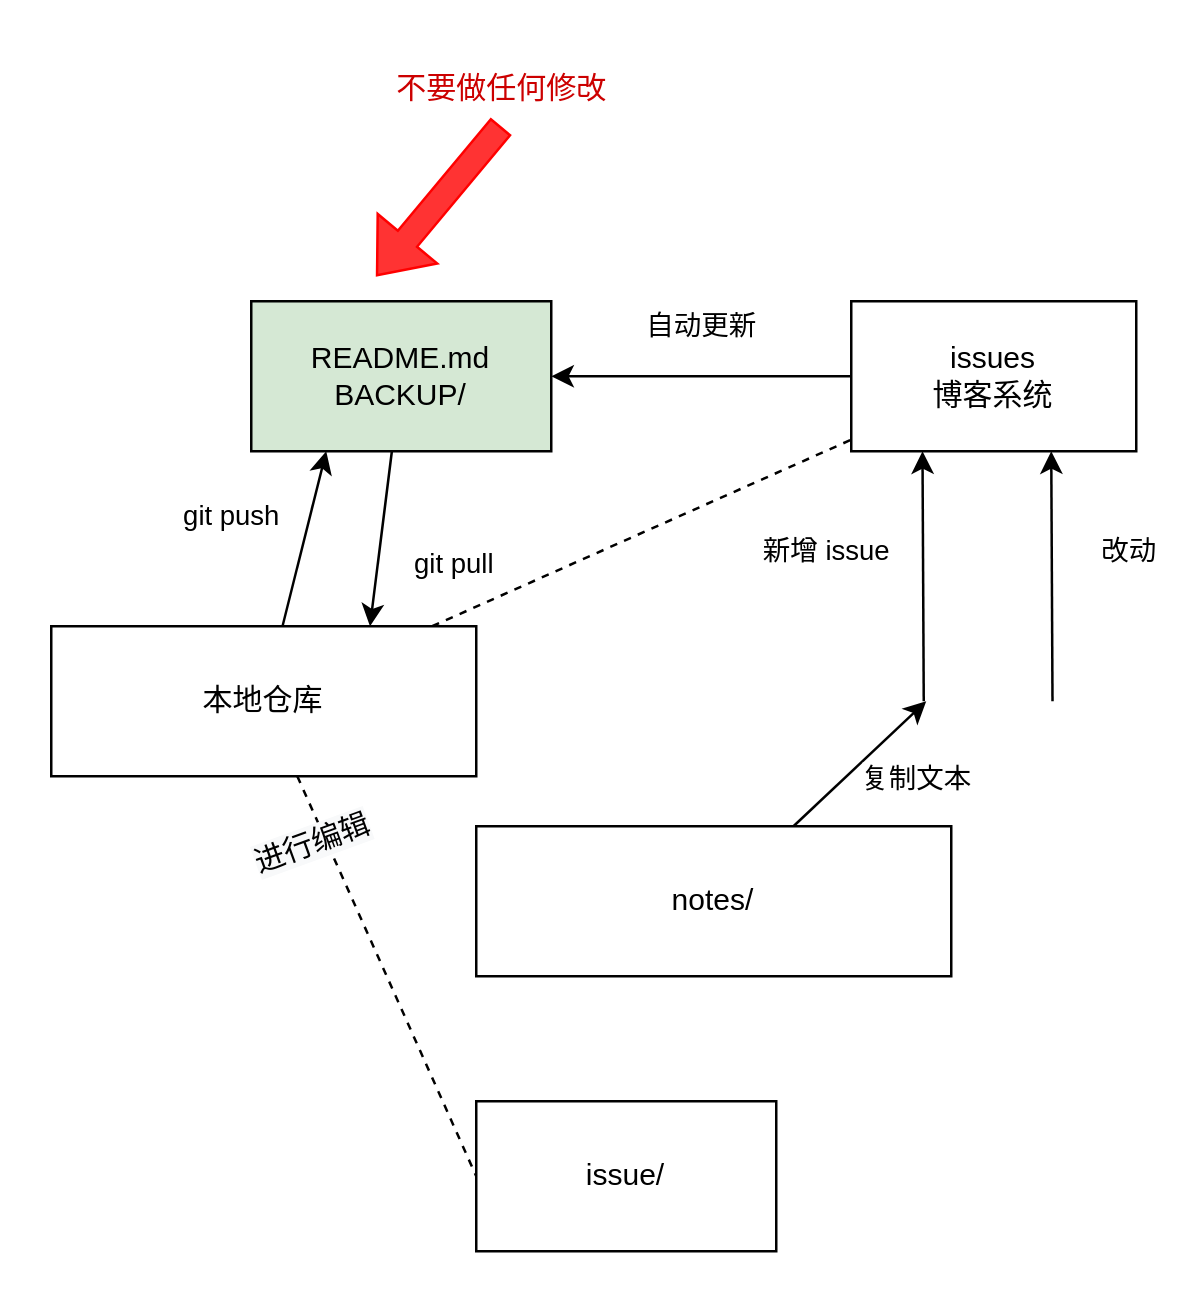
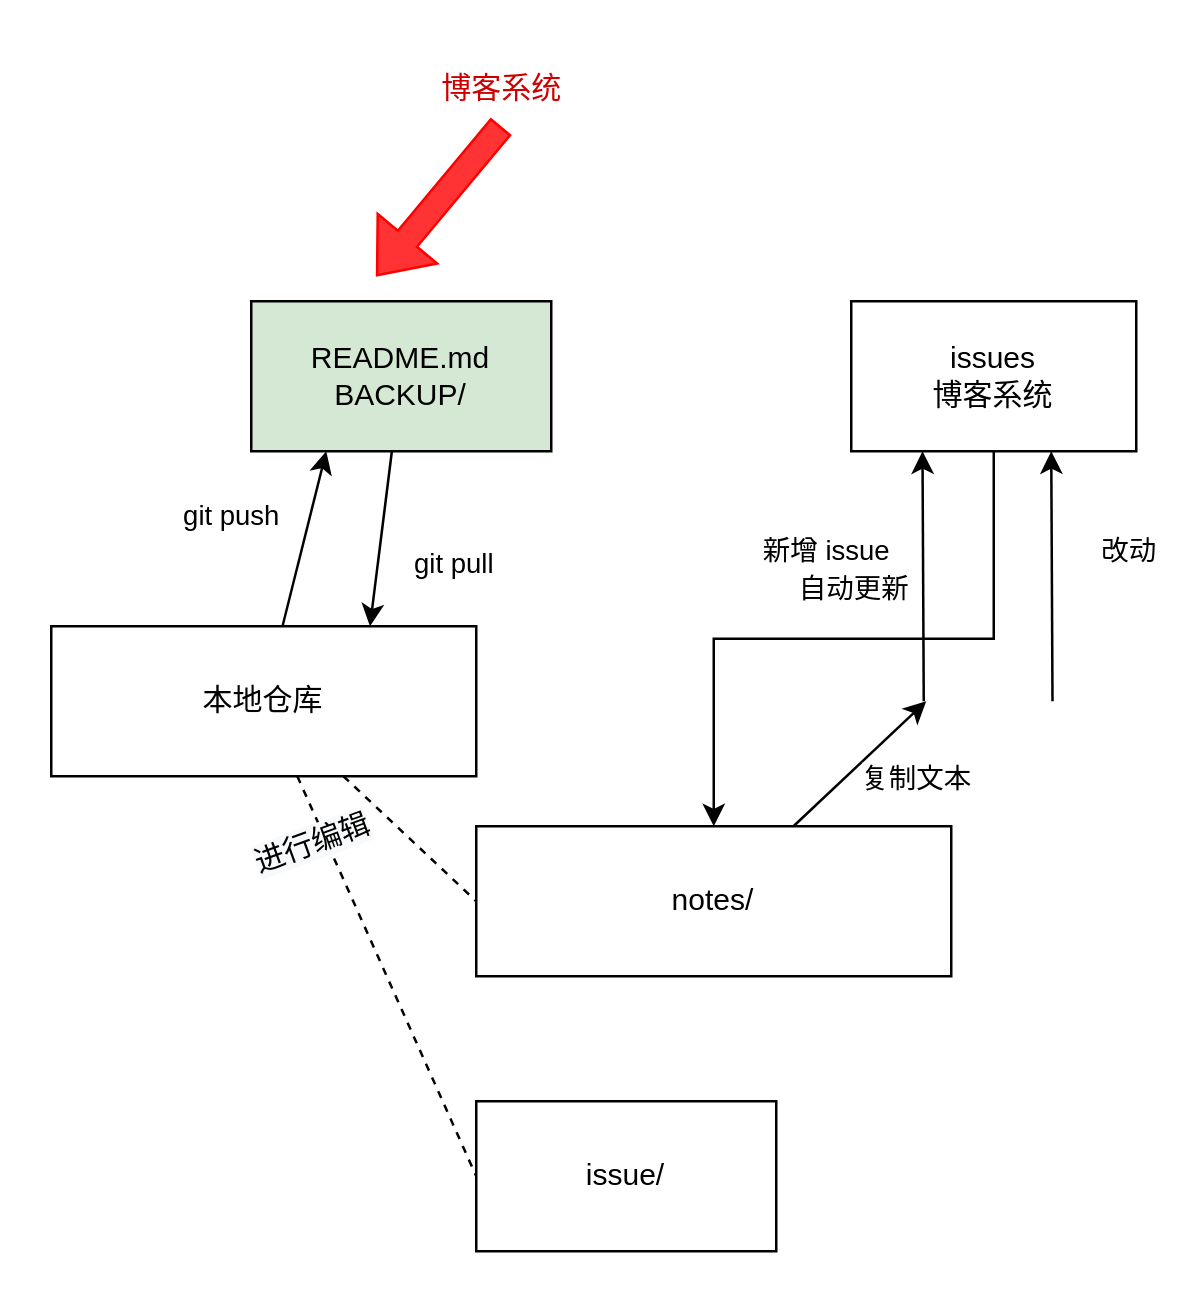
node "不要做任何修改": label "不要做任何修改" -> "博客系统"
edge "issues 博客系统" -> "README.md BACKUP/": now "issues 博客系统" -> "notes/"
edge "issues 博客系统" -- "本地仓库": now "notes/" -- "本地仓库"
